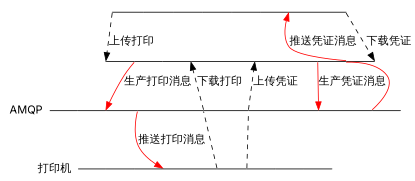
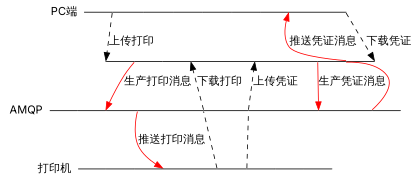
node "PC端": added
